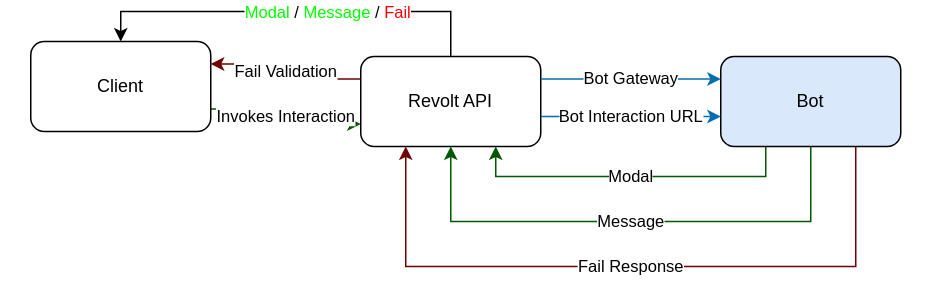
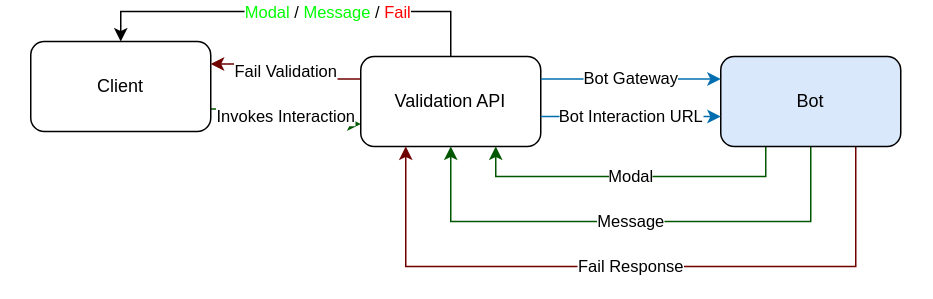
node "Revolt API": label "Revolt API" -> "Validation API"
